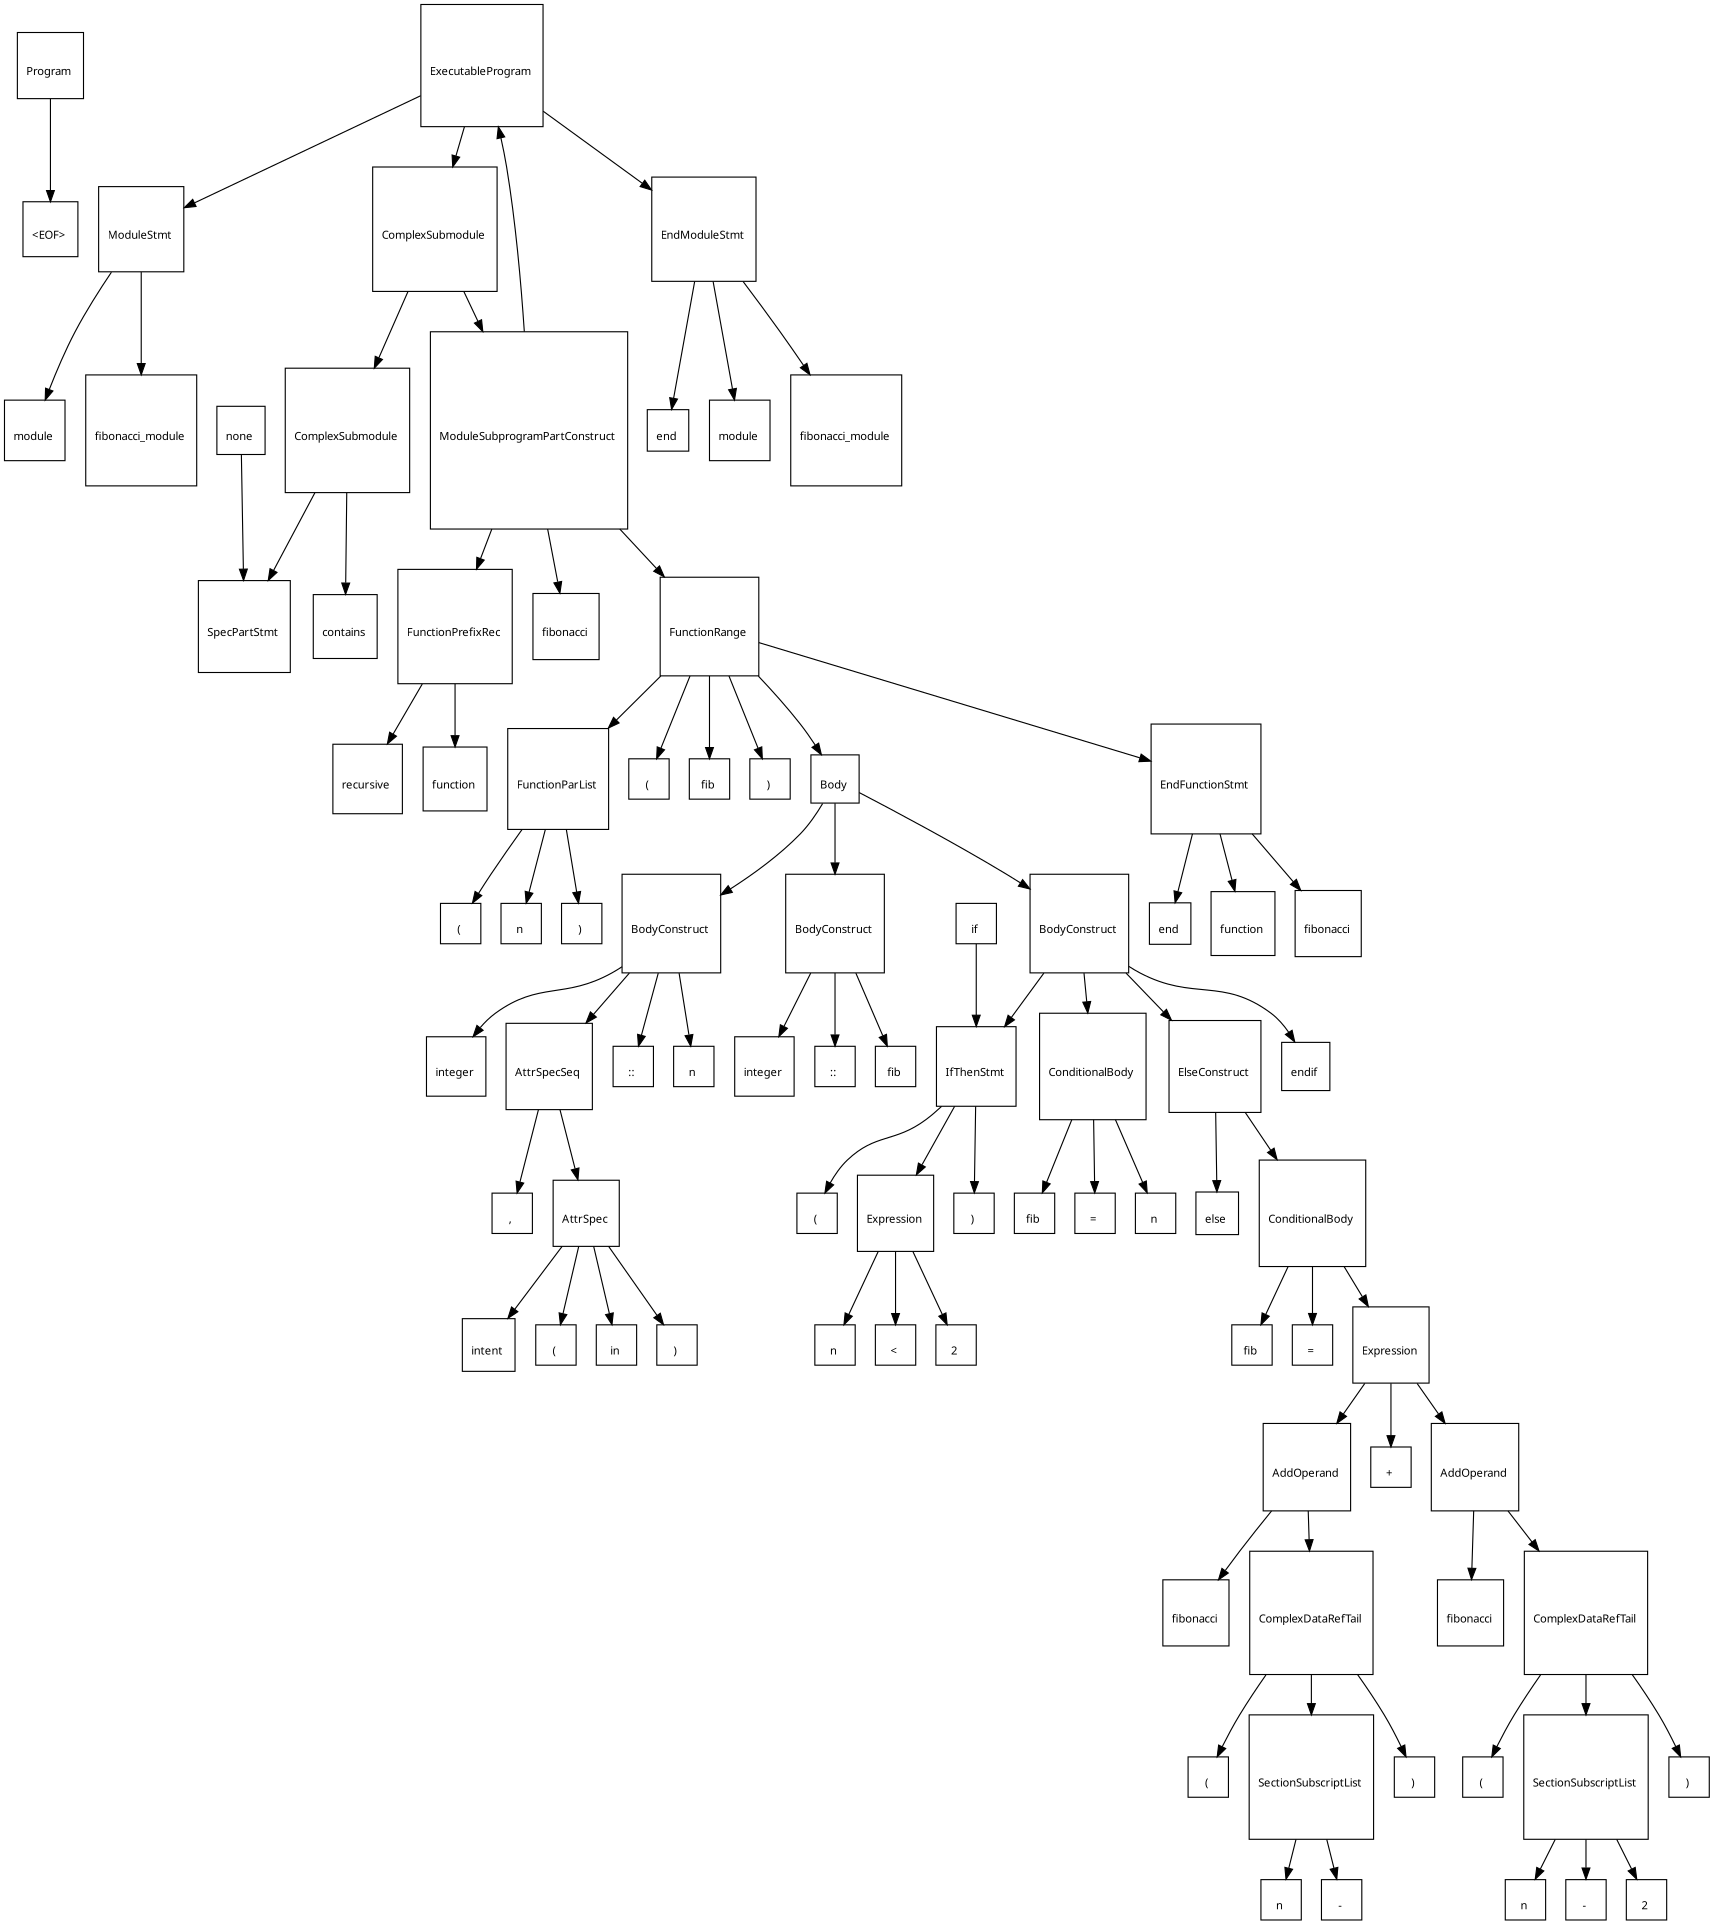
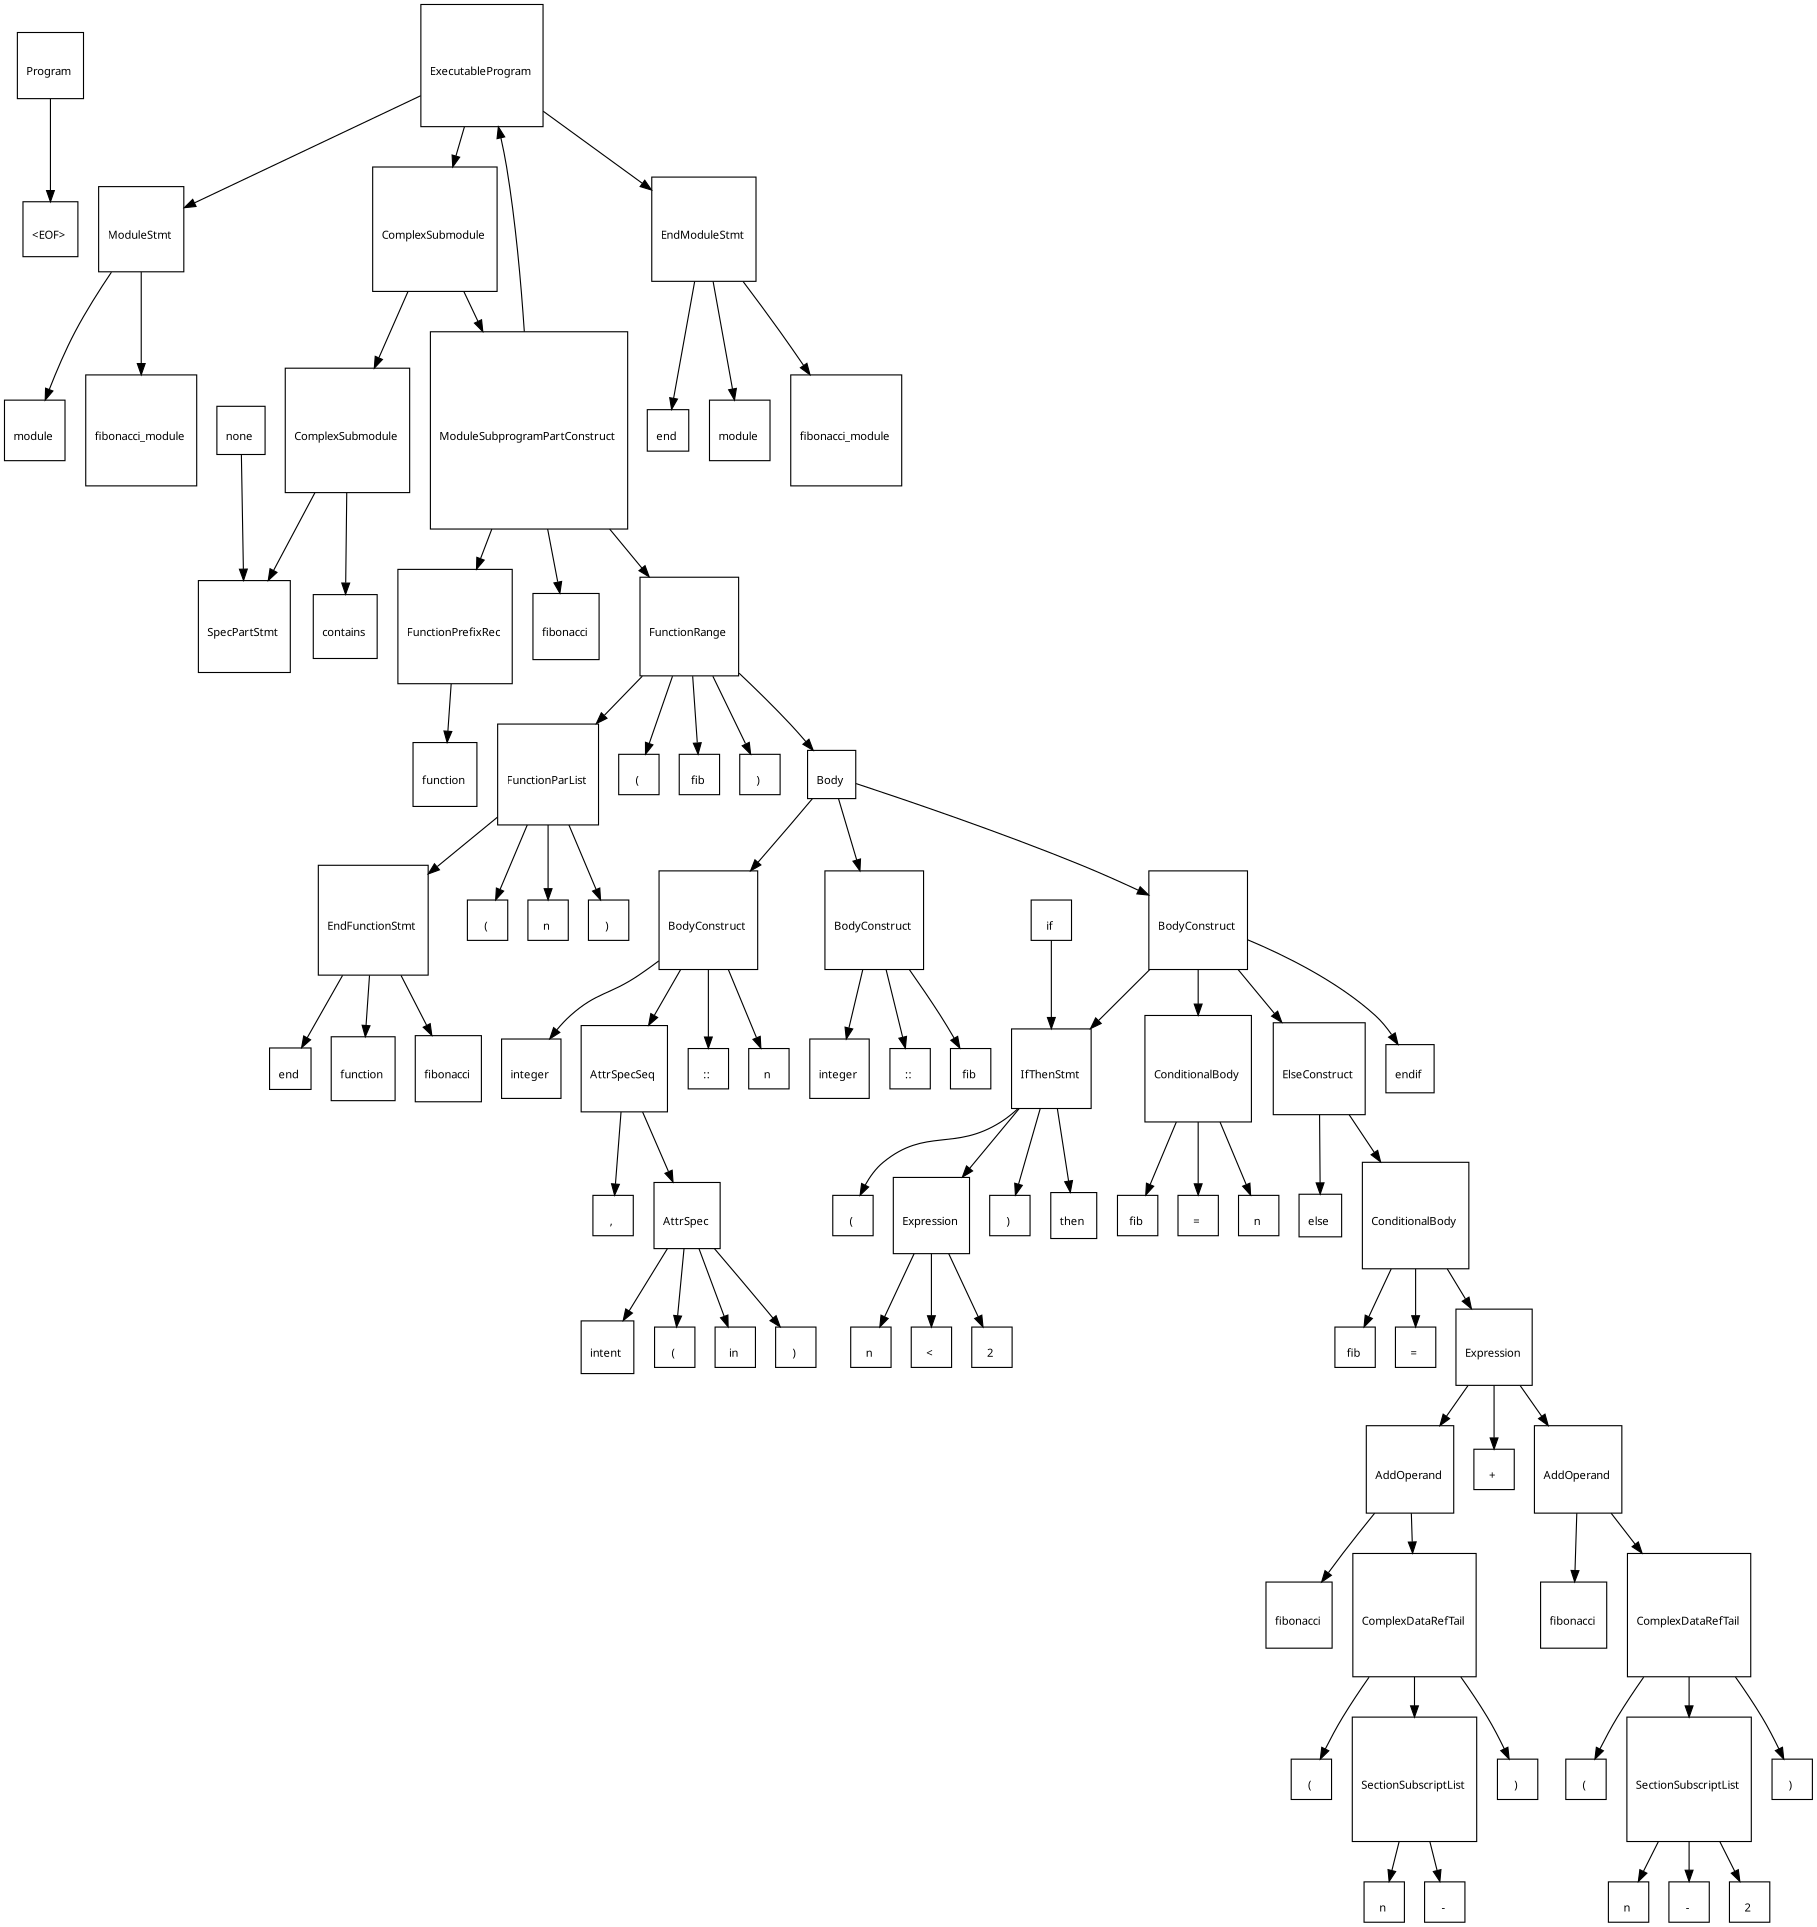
edge "FunctionRange" -> "EndFunctionStmt": now "FunctionParList" -> "EndFunctionStmt"
node "recursive": removed
node "then": added
